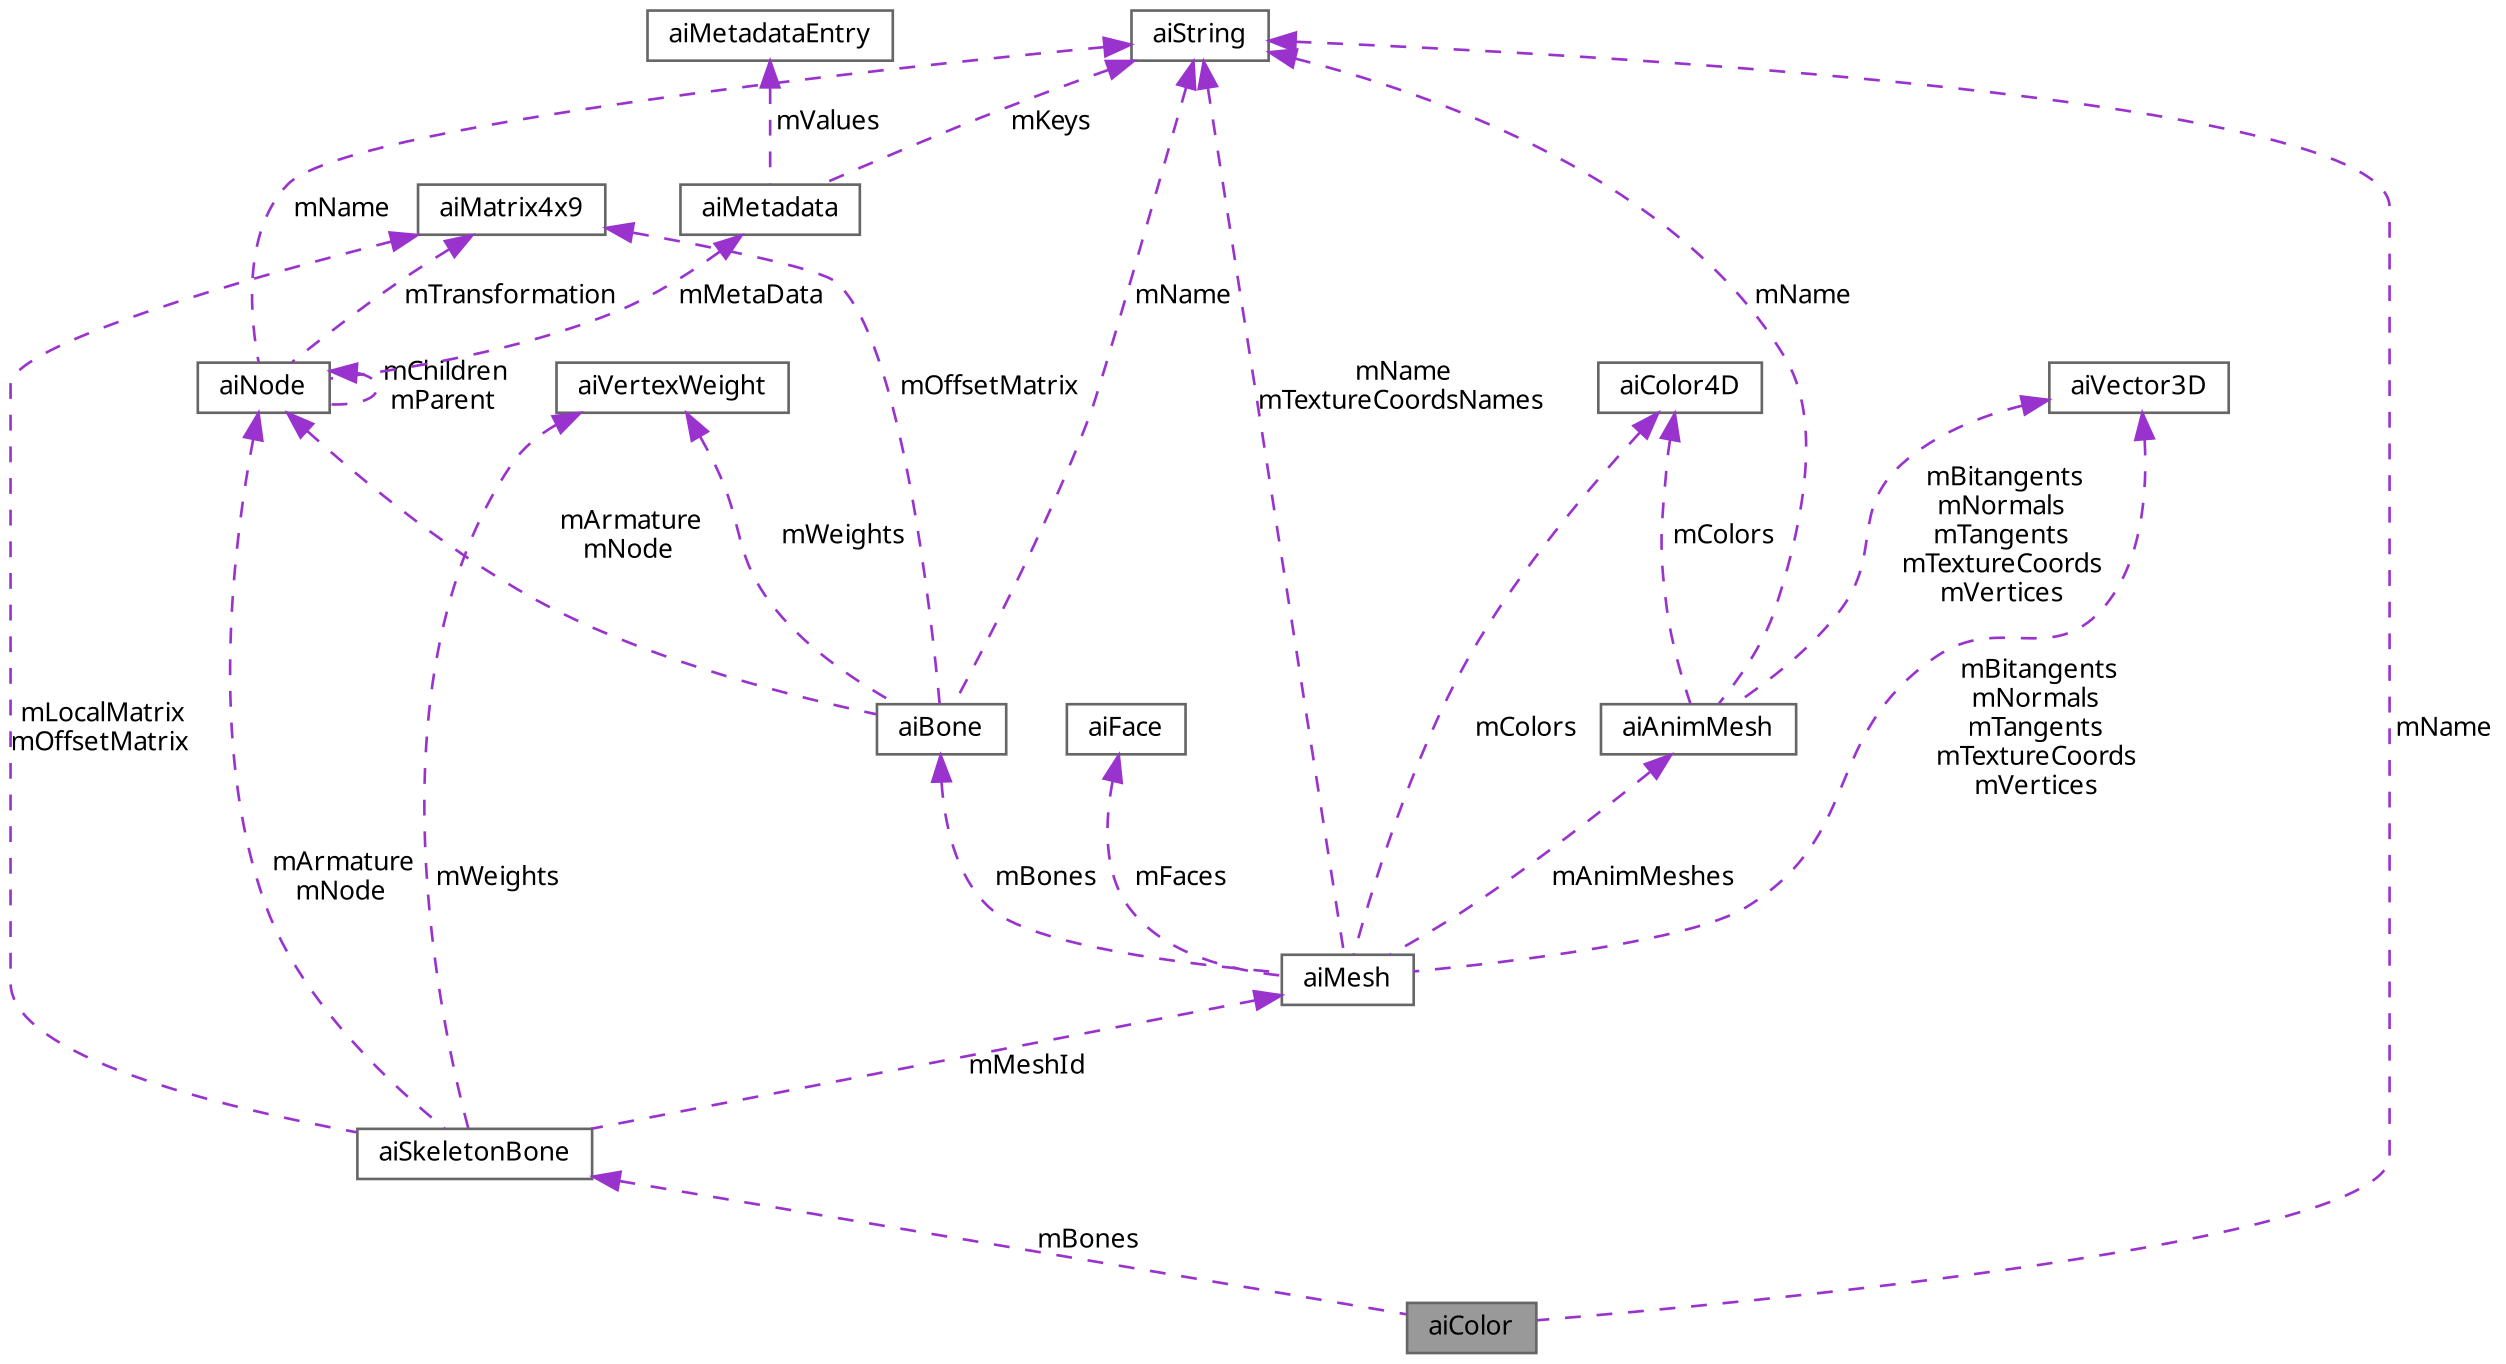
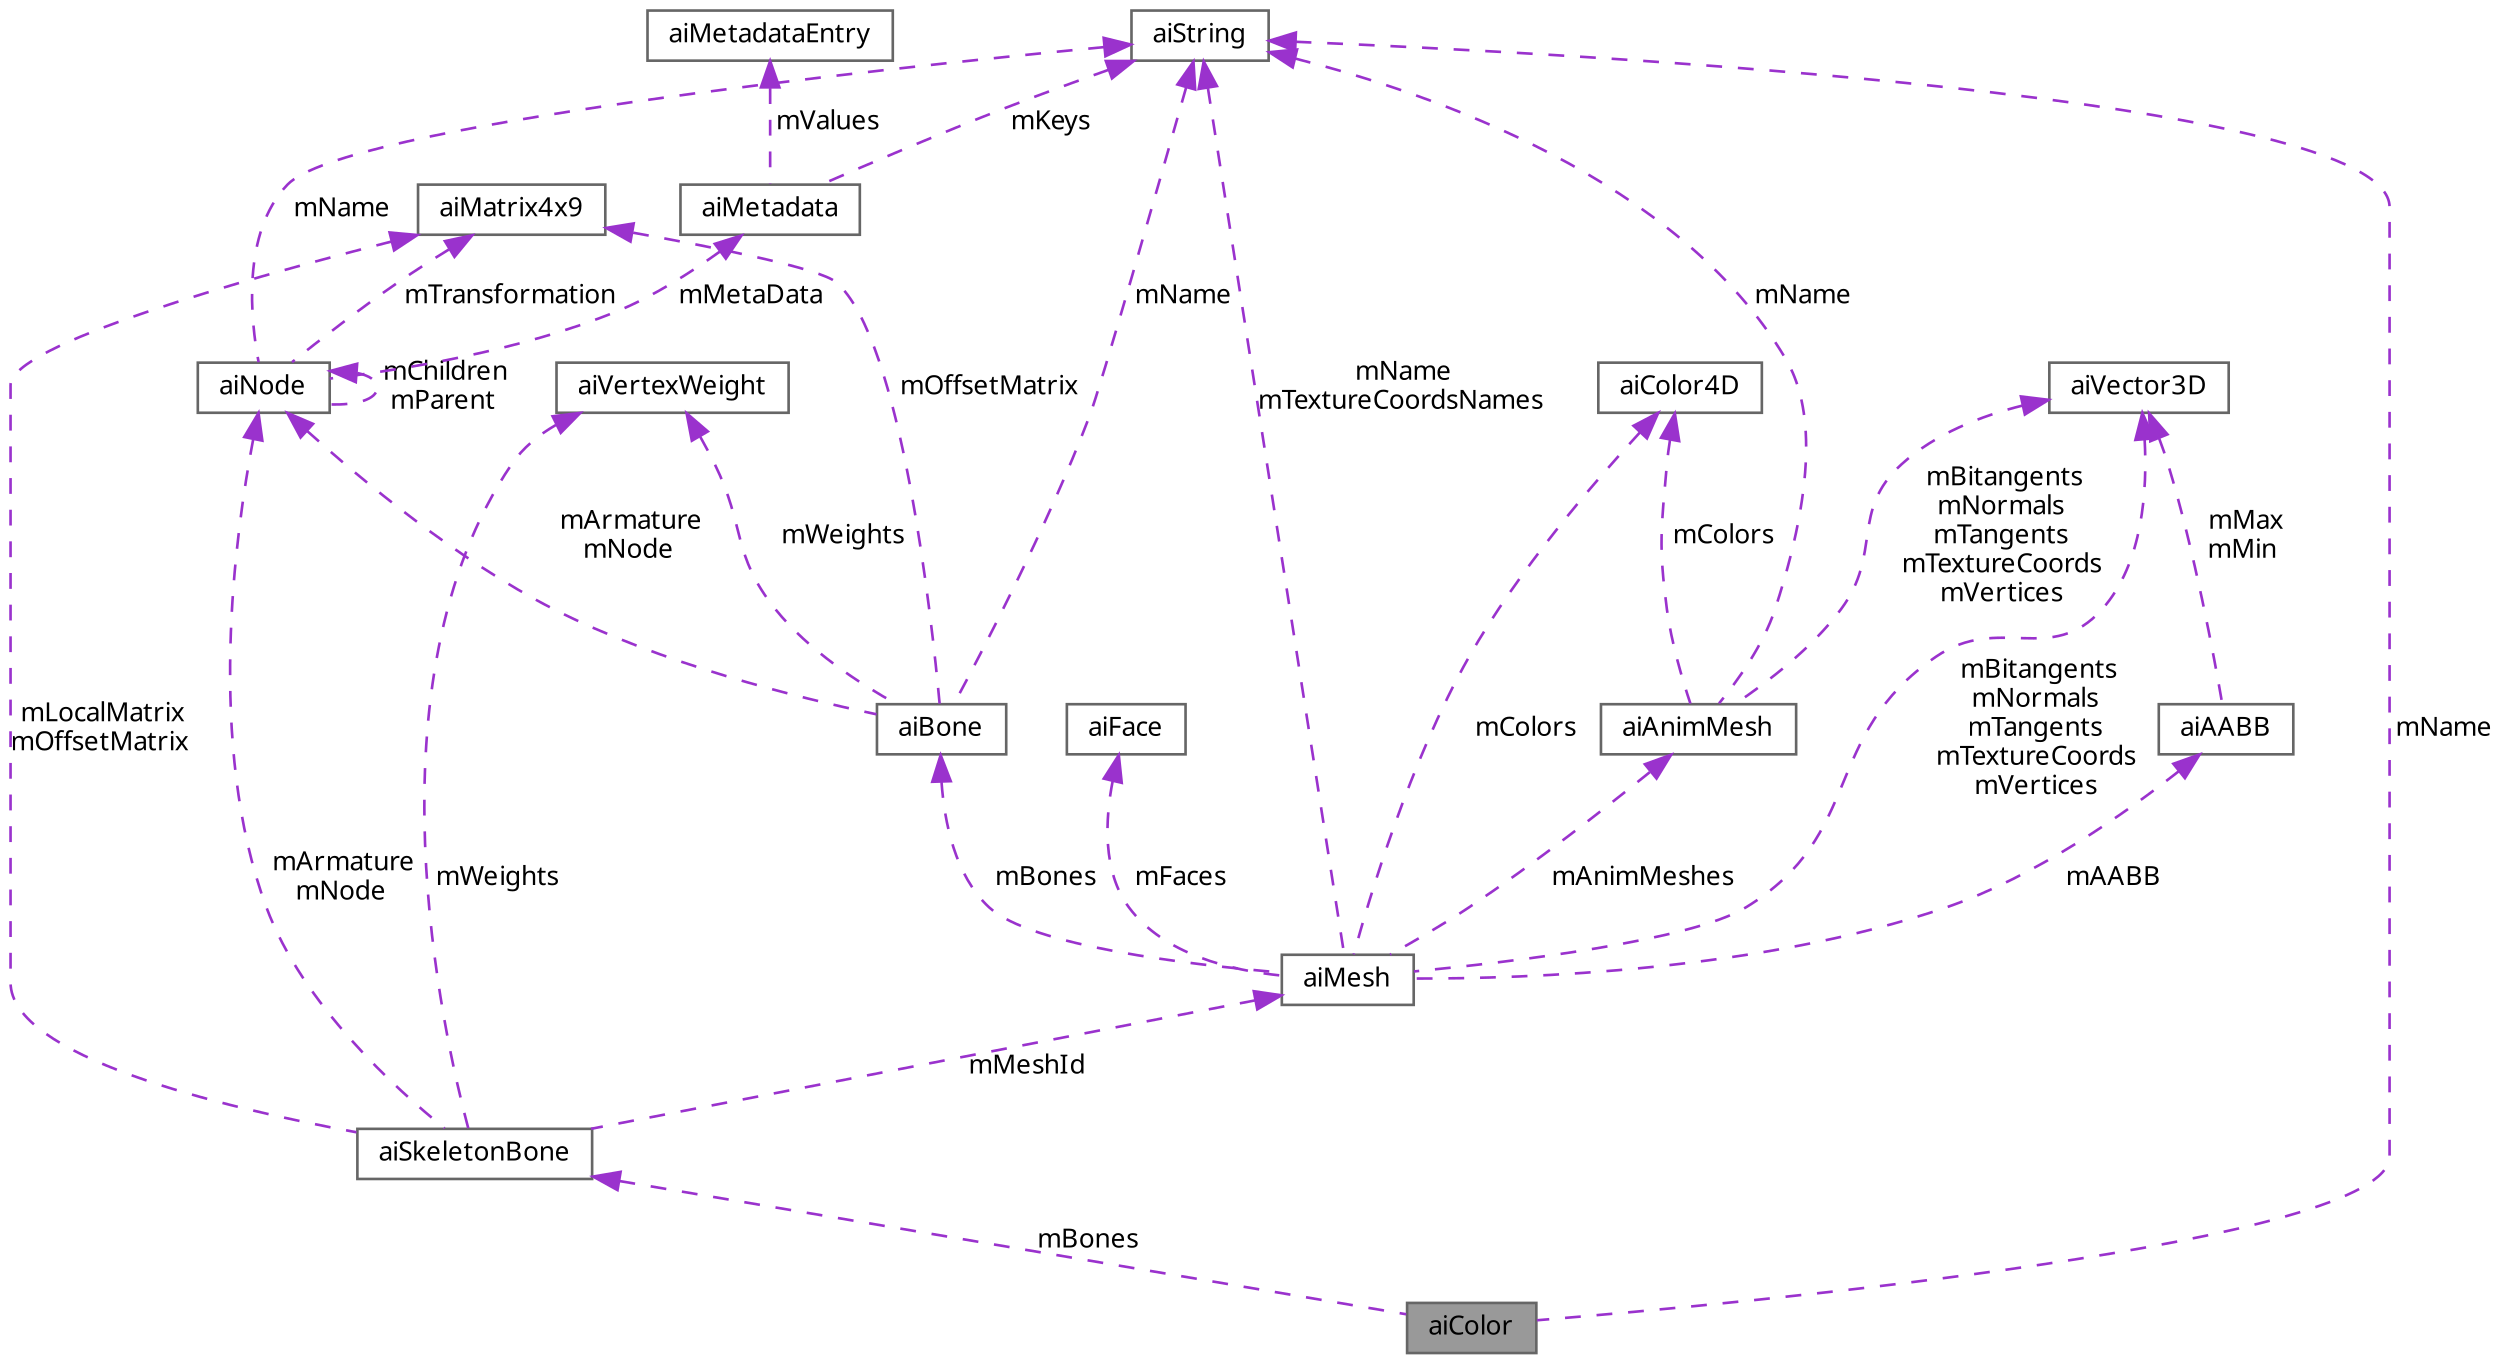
node "aiAABB": added
